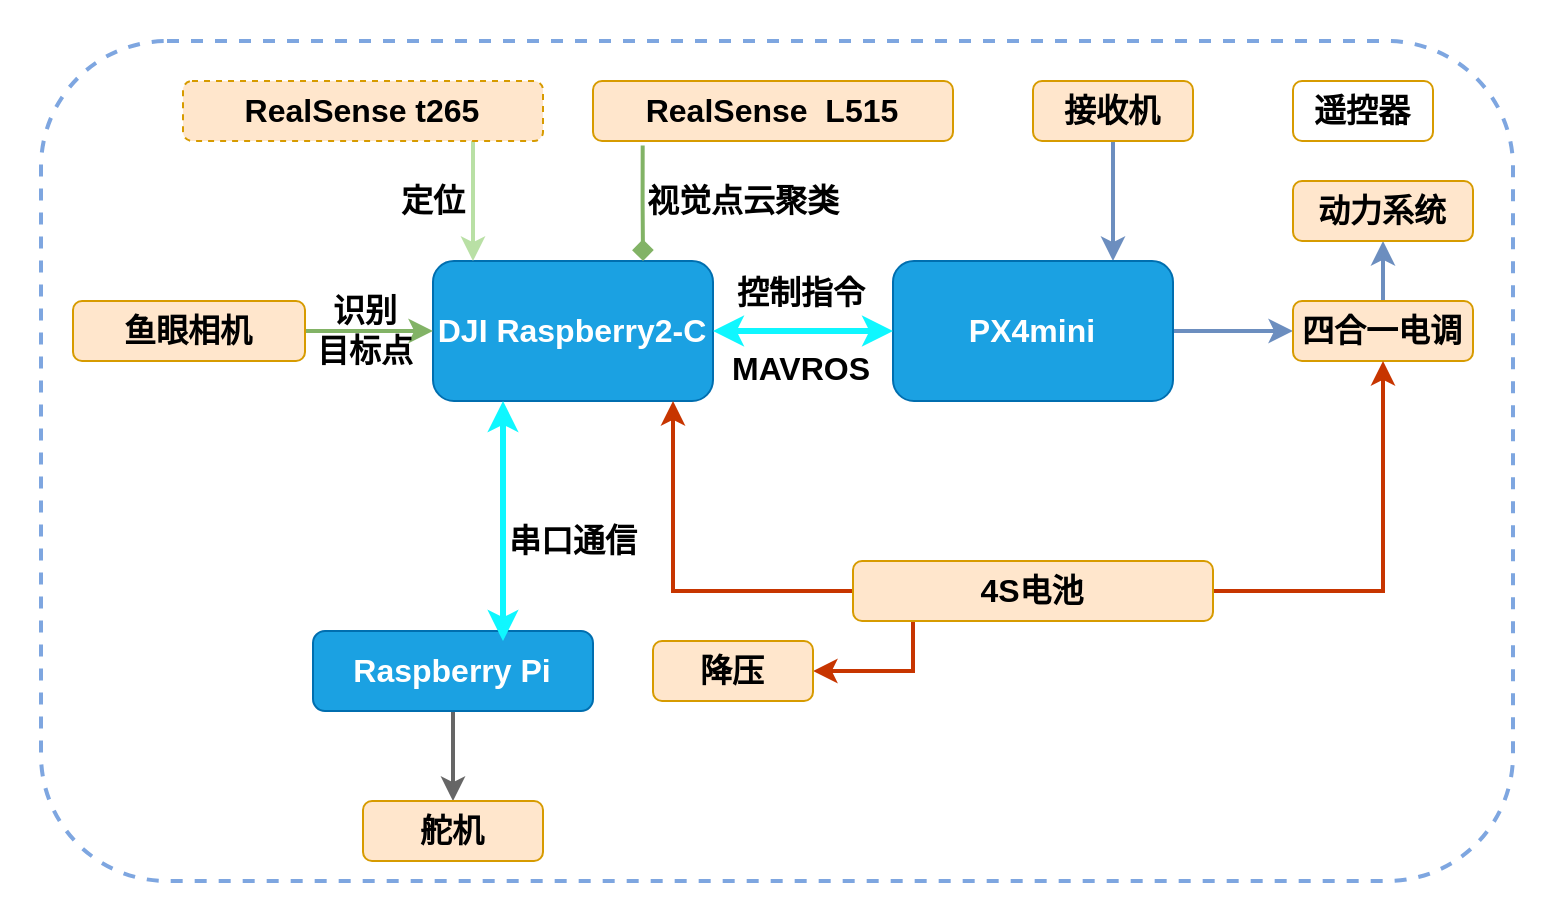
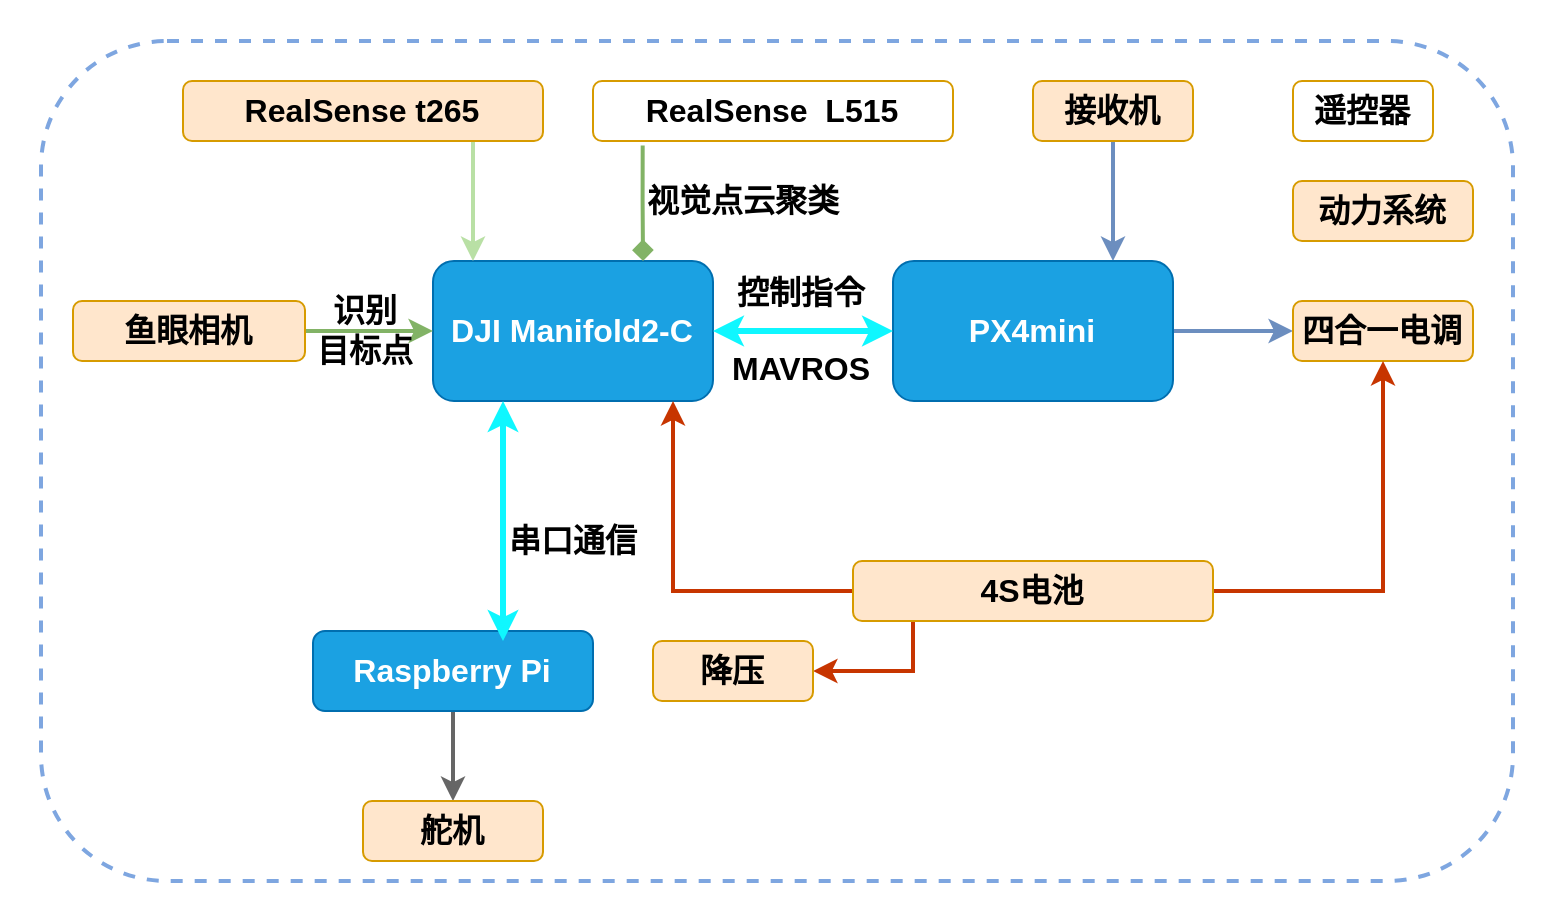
node "RealSense t265": style dashed -> solid
node "RealSense L515": fillcolor #ffe6cc -> #ffffff
node "定位": removed
edge "四合一电调" -> "动力系统": removed
node "DJI Raspberry2-C": label "DJI Raspberry2-C" -> "DJI Manifold2-C"
